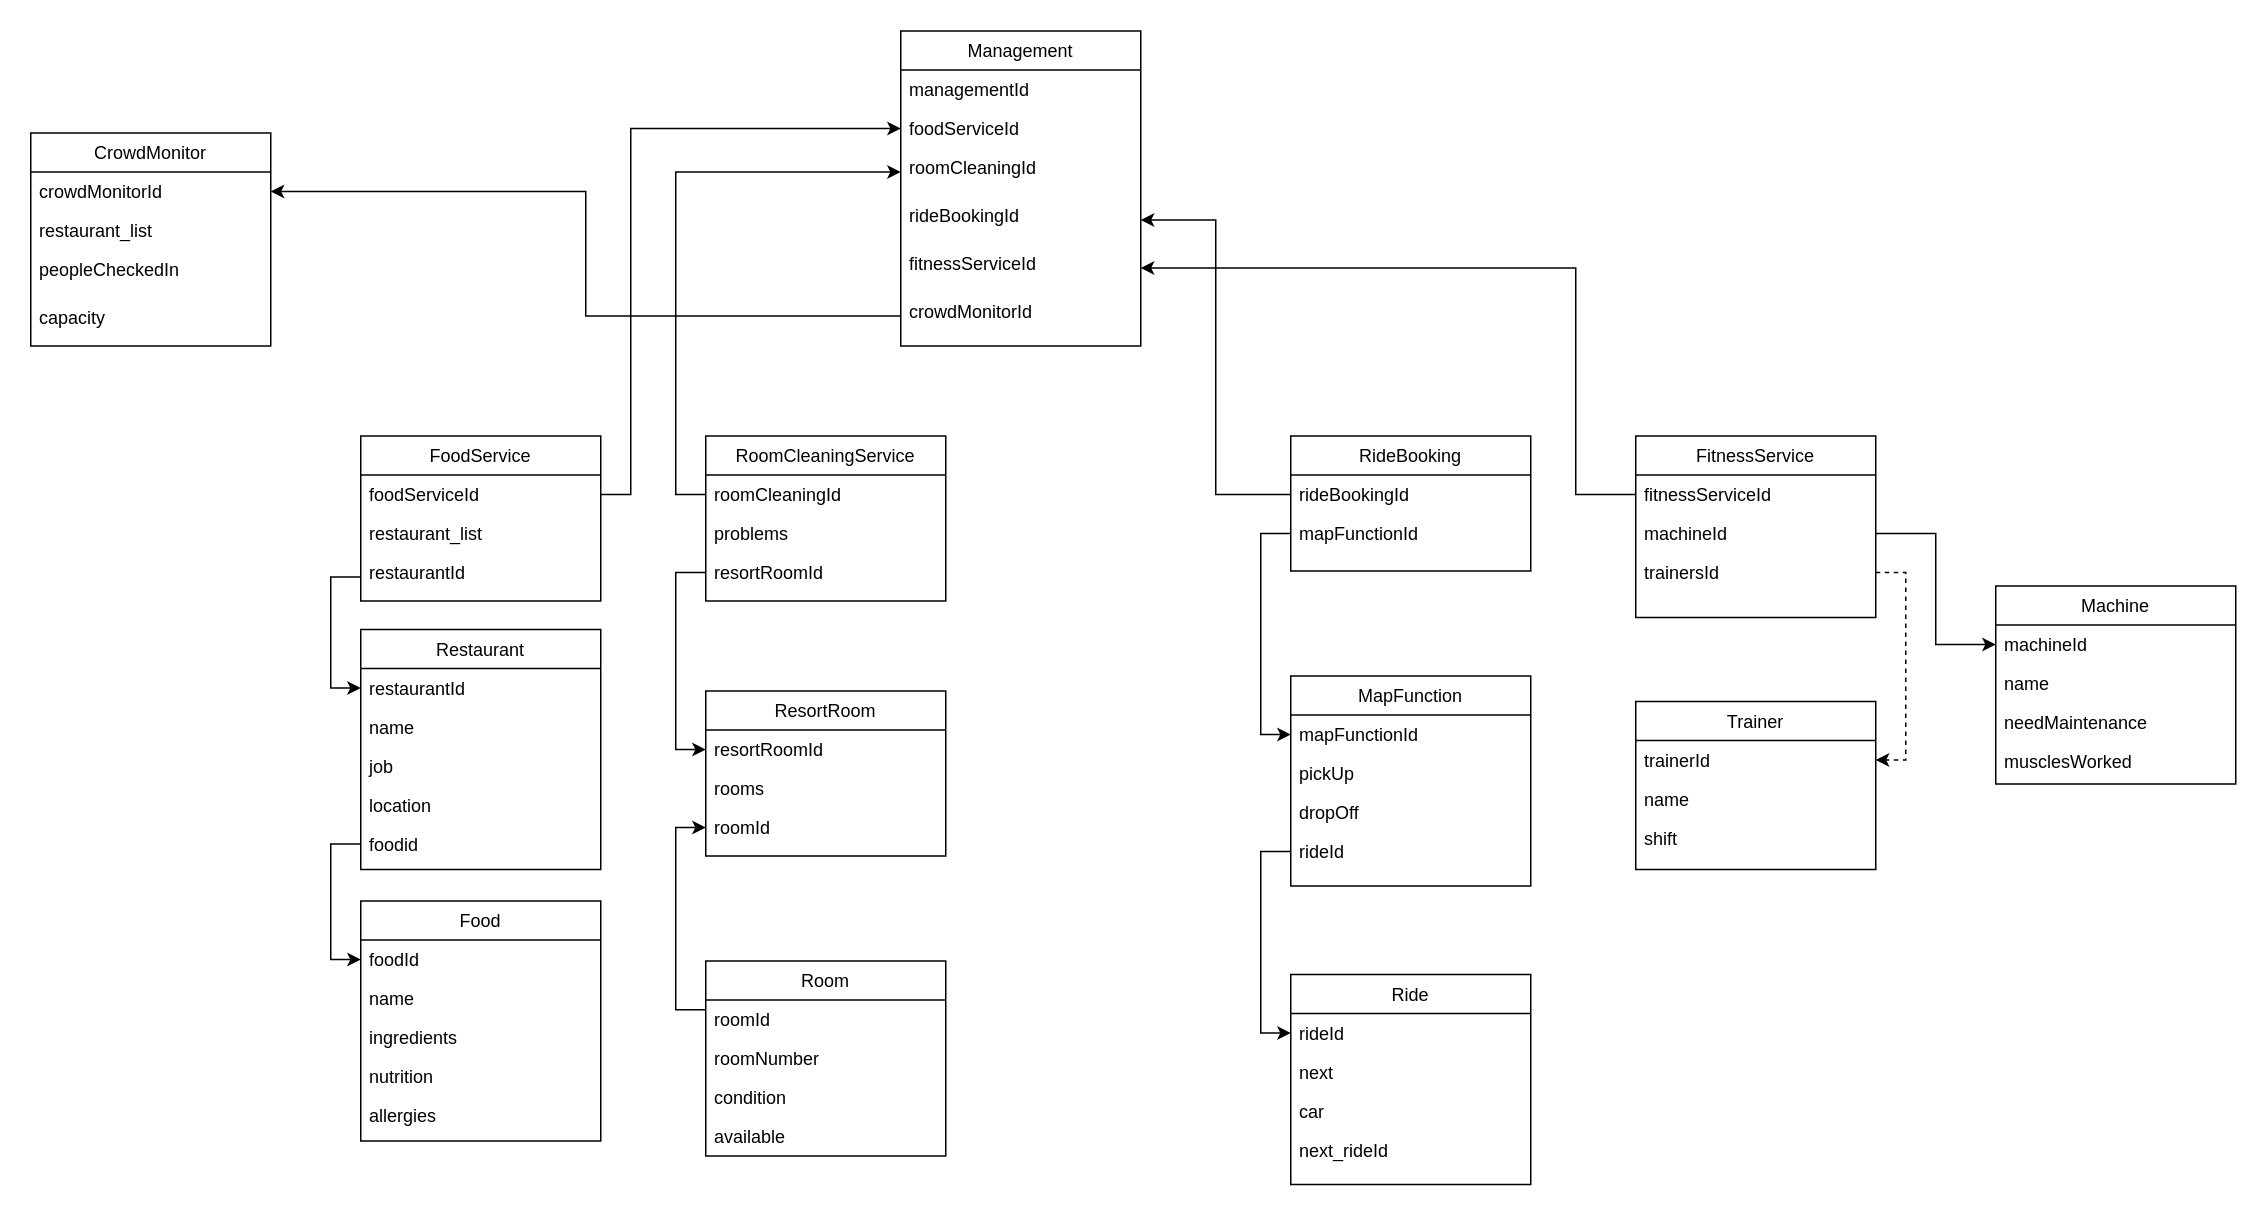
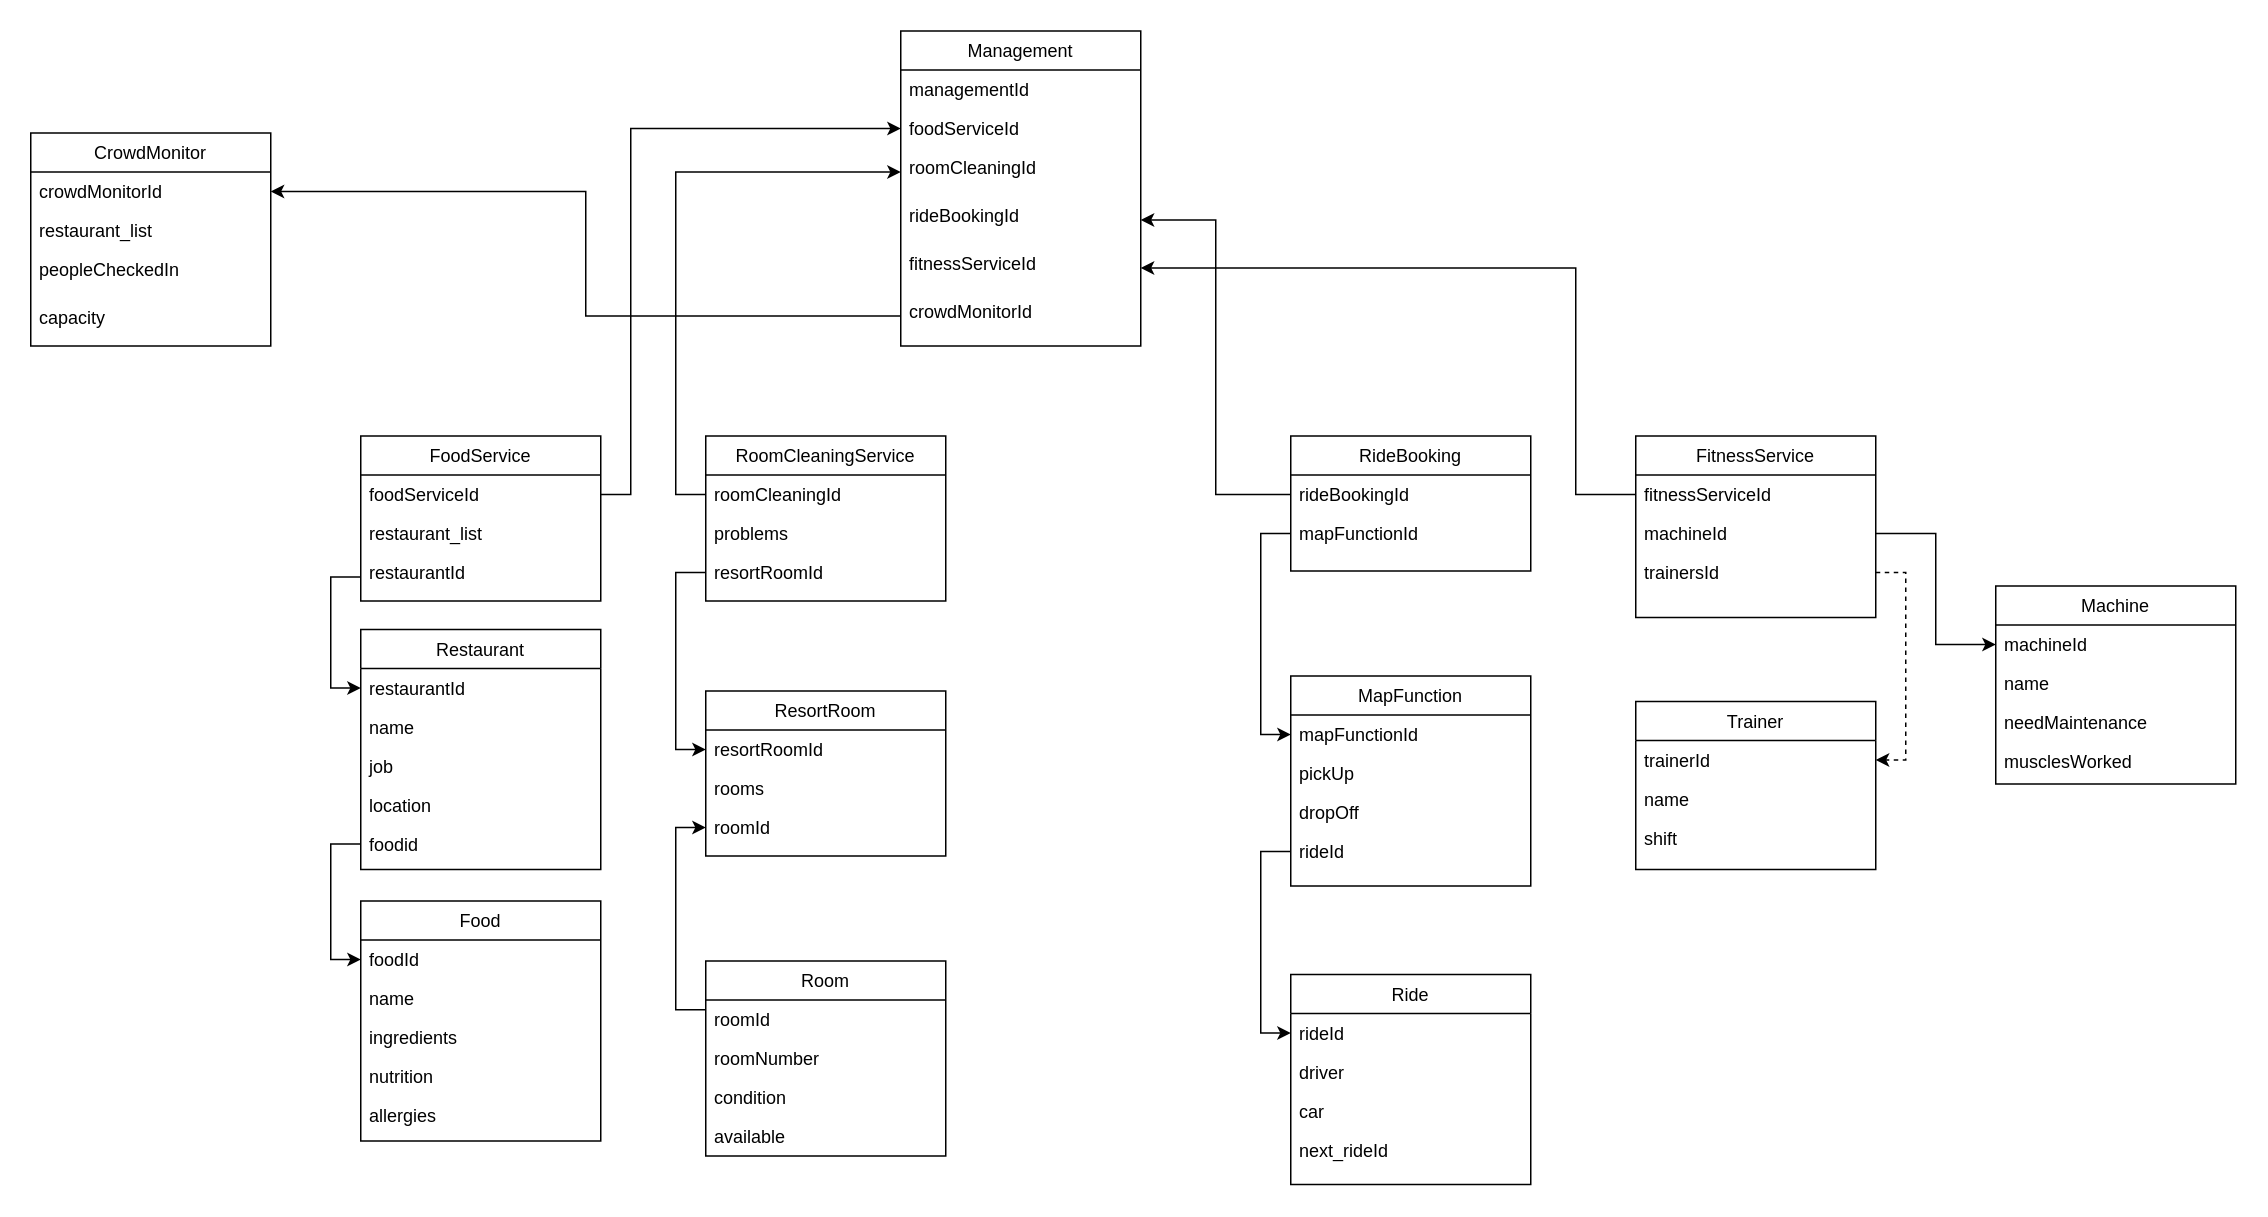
node "next": label "next" -> "driver"
